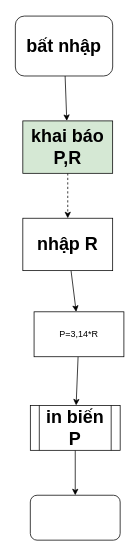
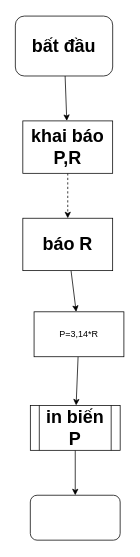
node "bất nhập": label "bất nhập" -> "bất đầu"
node "khai báo P,R": fillcolor #d5e8d4 -> #ffffff
node "nhập R": label "nhập R" -> "báo R"
